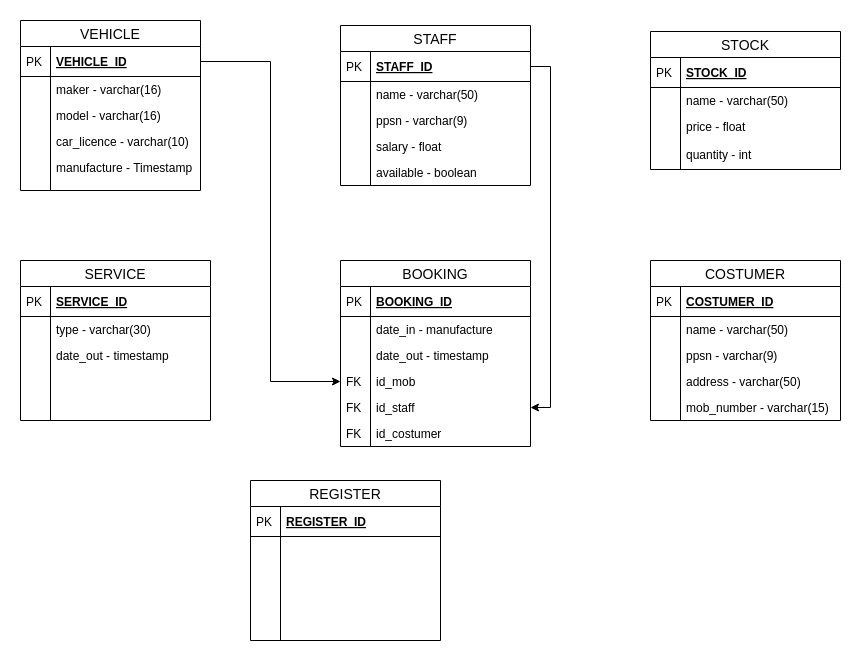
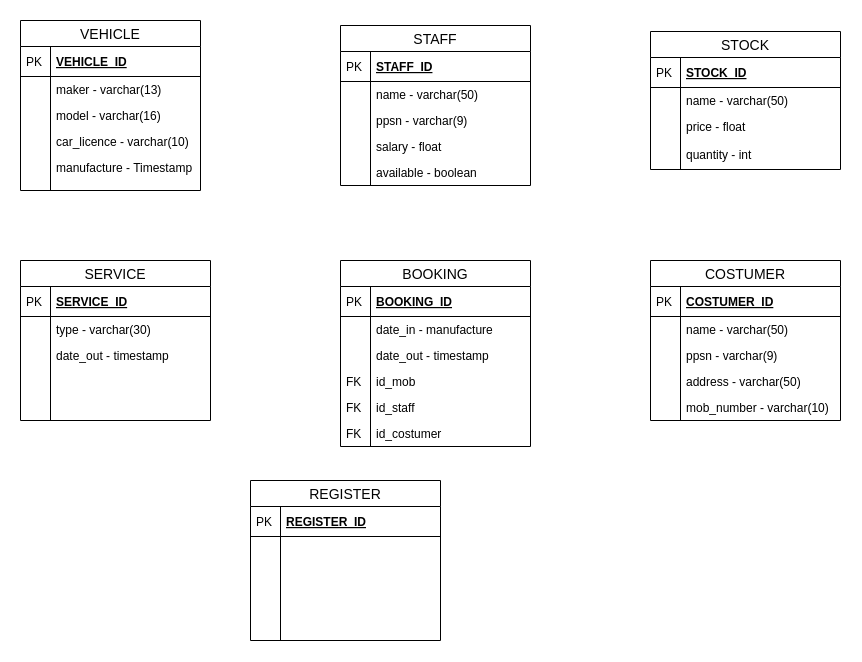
node "maker - varchar(16)": label "maker - varchar(16)" -> "maker - varchar(13)"
edge "VEHICLE_ID" -> "id_mob": removed
edge "STAFF_ID" -> "id_staff": removed
node "mob_number - varchar(15)": label "mob_number - varchar(15)" -> "mob_number - varchar(10)"
